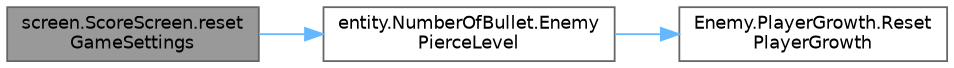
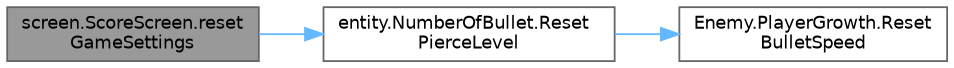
node "entity.NumberOfBullet.Enemy PierceLevel": label "entity.NumberOfBullet.Enemy PierceLevel" -> "entity.NumberOfBullet.Reset PierceLevel"
node "Enemy.PlayerGrowth.Reset PlayerGrowth": label "Enemy.PlayerGrowth.Reset PlayerGrowth" -> "Enemy.PlayerGrowth.Reset BulletSpeed"
